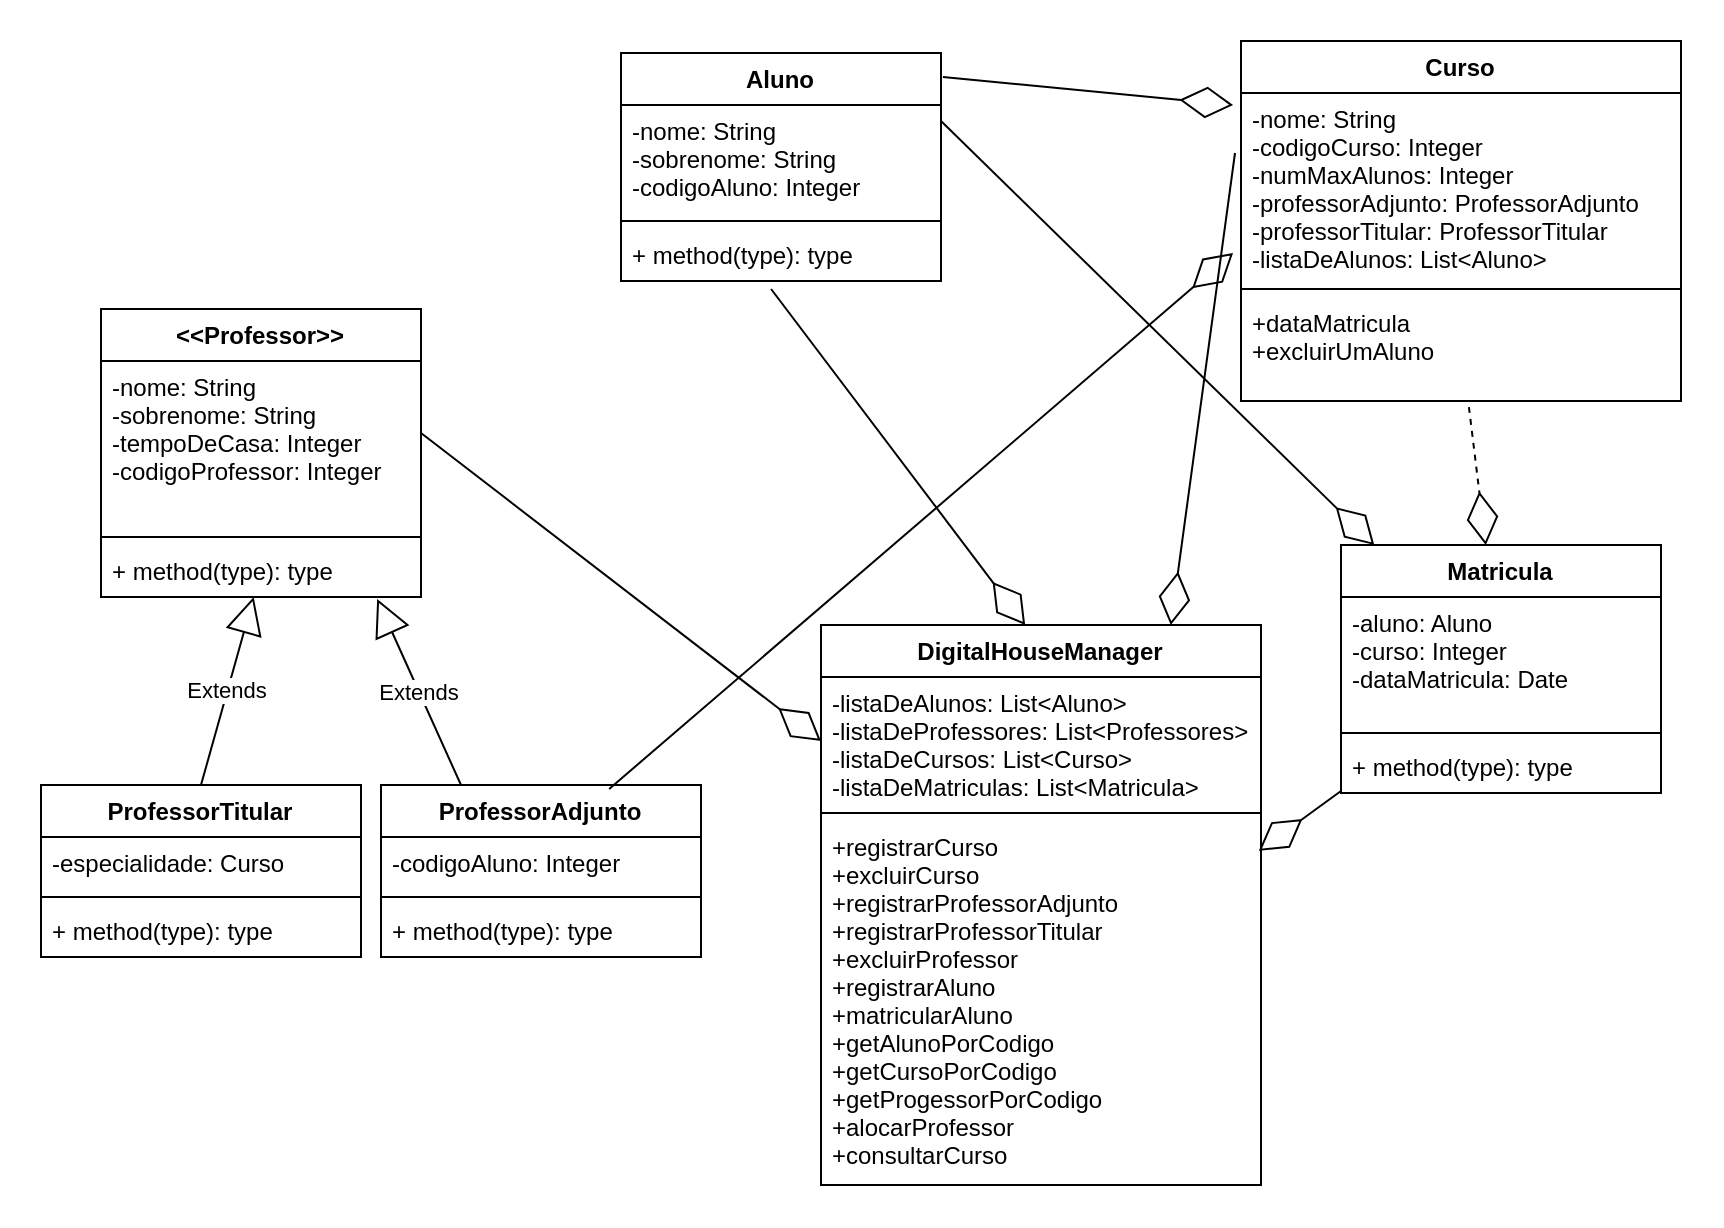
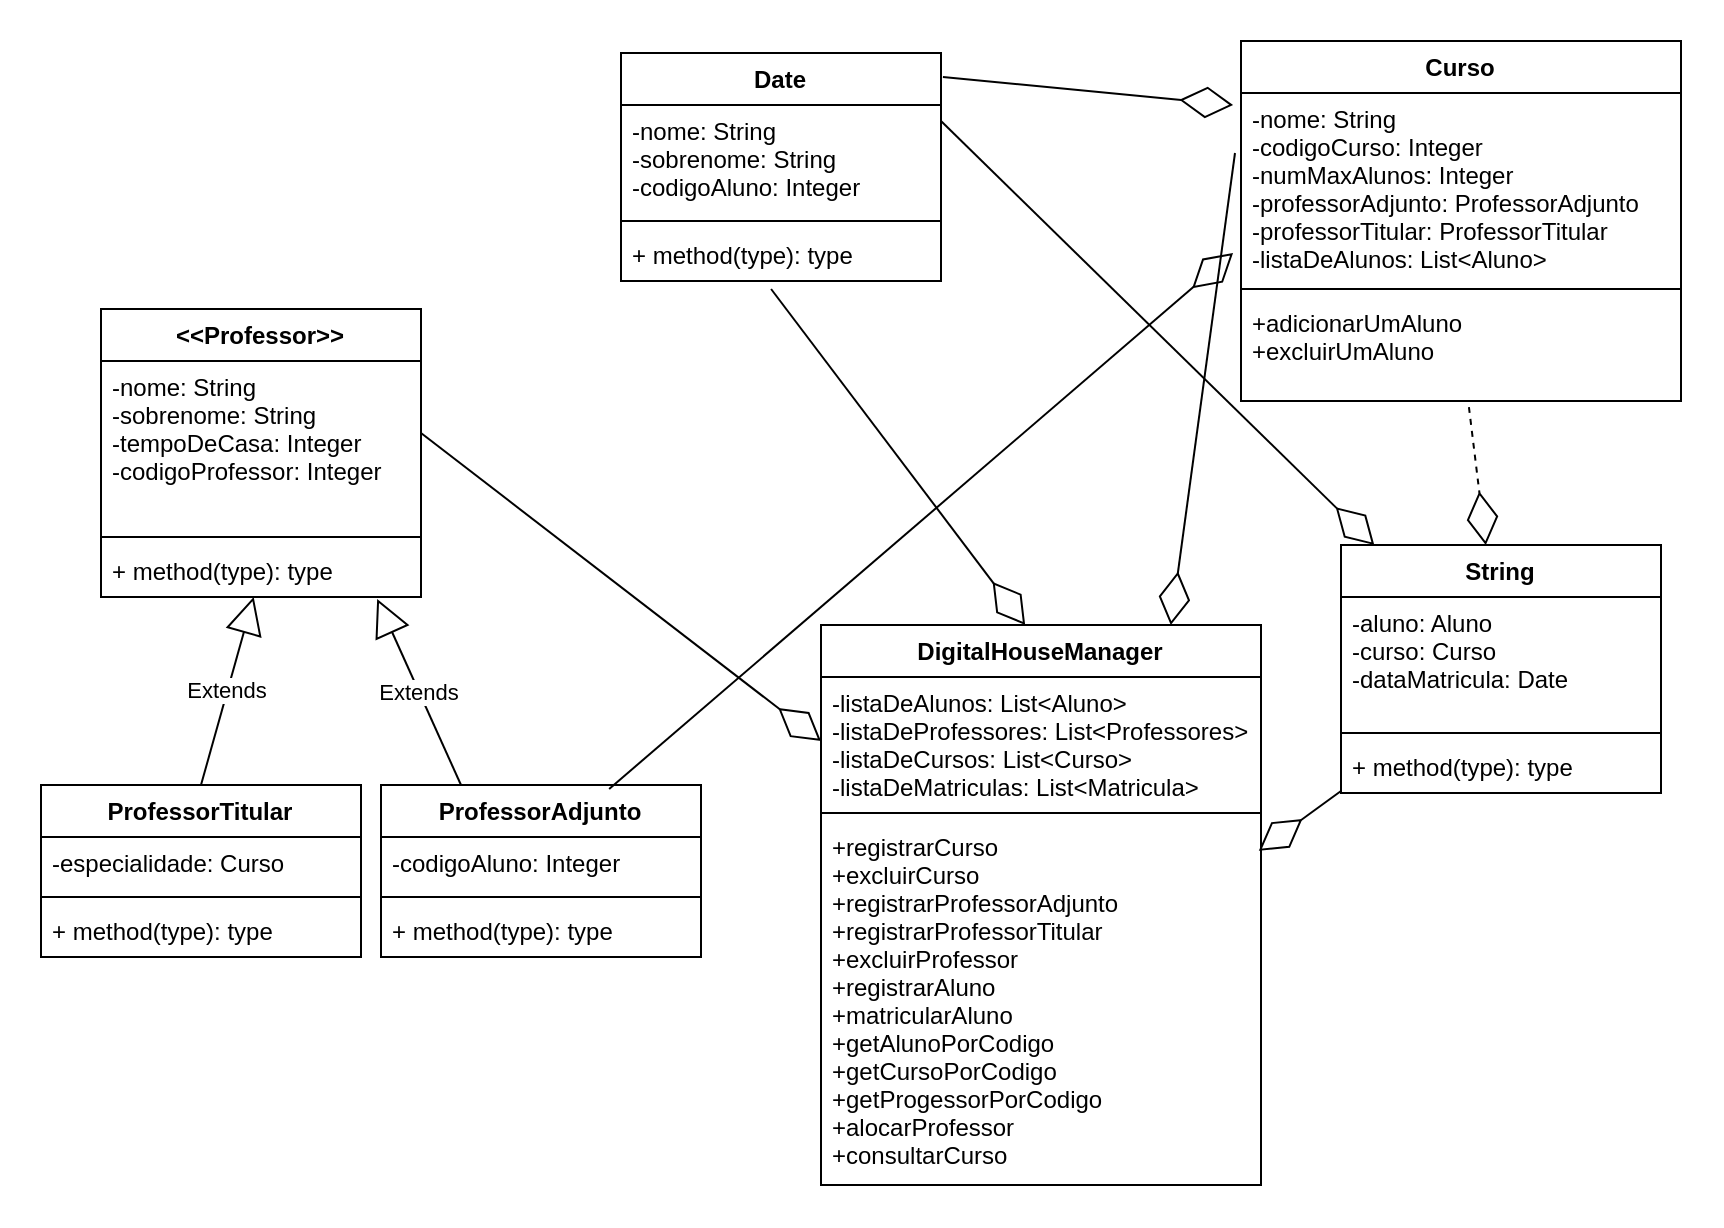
node "Aluno": label "Aluno" -> "Date"
node "+dataMatricula +excluirUmAluno": label "+dataMatricula +excluirUmAluno" -> "+adicionarUmAluno +excluirUmAluno"
node "Matricula": label "Matricula" -> "String"
node "-aluno: Aluno -curso: Integer -dataMatricula: Date": label "-aluno: Aluno -curso: Integer -dataMatricula: Date" -> "-aluno: Aluno -curso: Curso -dataMatricula: Date"
